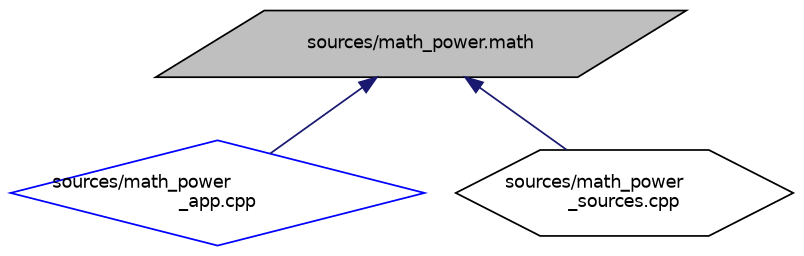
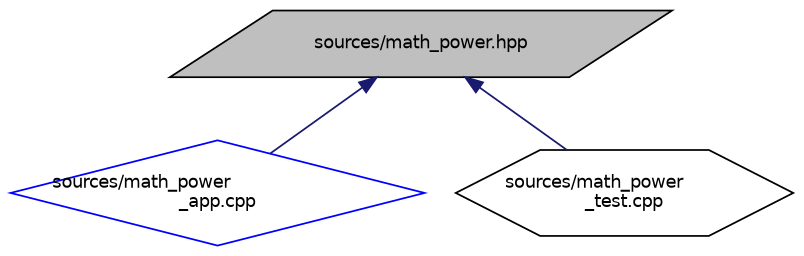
node "sources/math_power.math": label "sources/math_power.math" -> "sources/math_power.hpp"
node "sources/math_power _sources.cpp": label "sources/math_power _sources.cpp" -> "sources/math_power _test.cpp"
